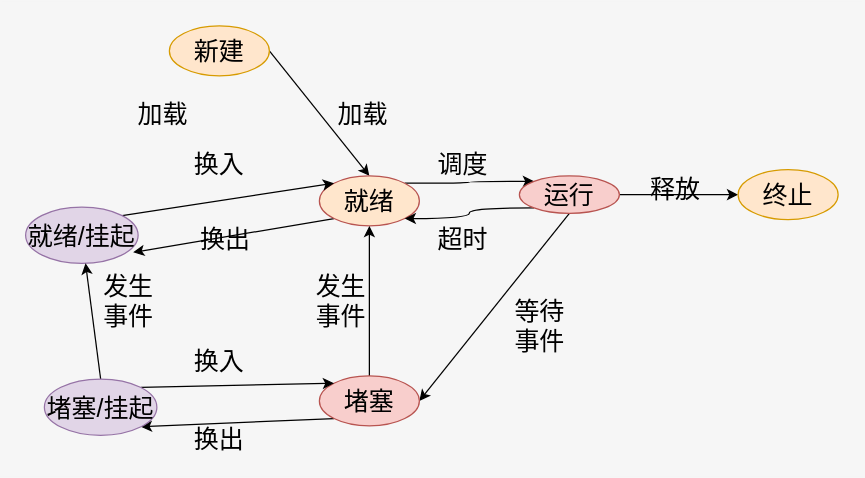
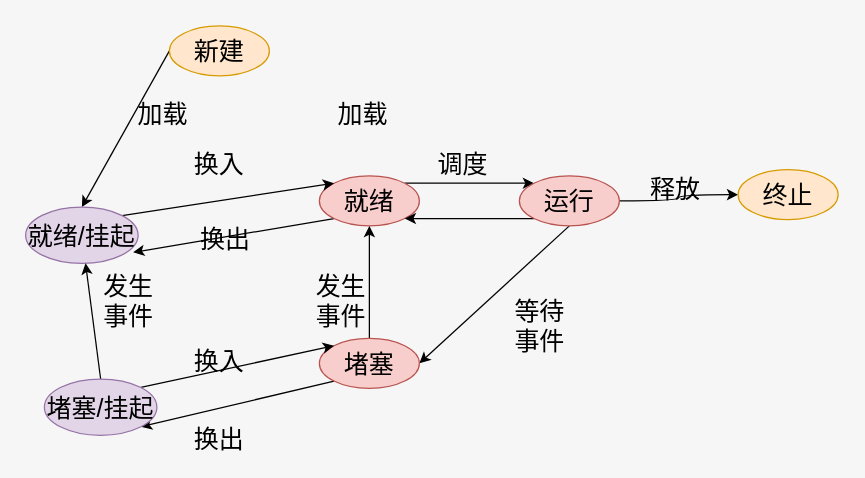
edge "新建" -> "就绪": removed
edge "新建" -> "就绪/挂起": added
node "运行": size 100x38 -> 100x50
node "就绪": fillcolor #ffe6cc -> #f8cecc
node "超时": removed
node "堵塞": moved (369, 401) -> (369, 363)
